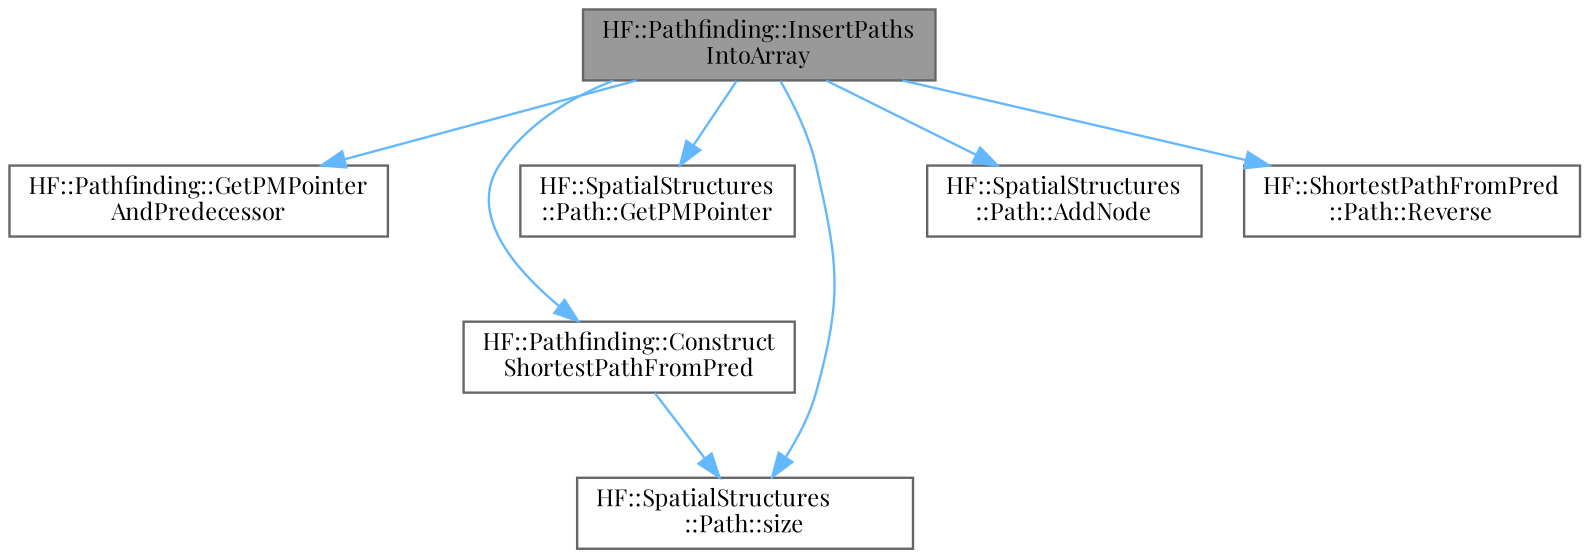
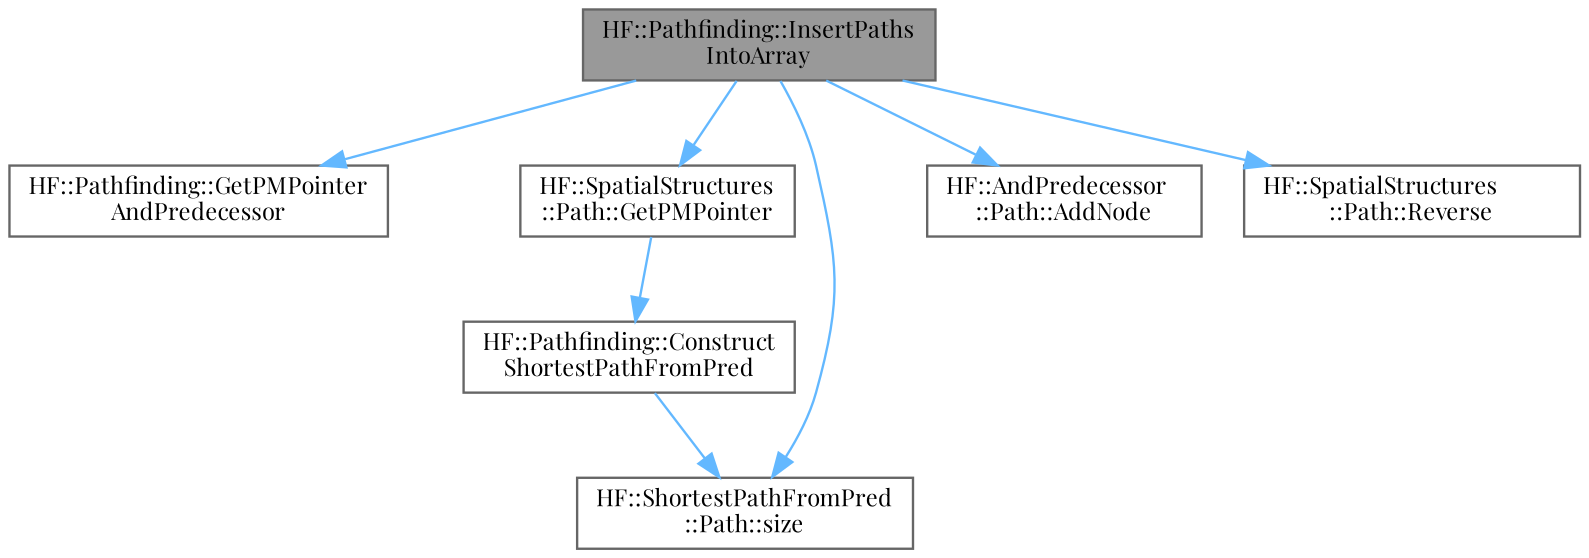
edge "HF::Pathfinding::InsertPaths IntoArray" -> "HF::Pathfinding::Construct ShortestPathFromPred": now "HF::SpatialStructures ::Path::GetPMPointer" -> "HF::Pathfinding::Construct ShortestPathFromPred"
node "HF::SpatialStructures ::Path::AddNode": label "HF::SpatialStructures ::Path::AddNode" -> "HF::AndPredecessor ::Path::AddNode"
node "HF::ShortestPathFromPred ::Path::Reverse": label "HF::ShortestPathFromPred ::Path::Reverse" -> "HF::SpatialStructures ::Path::Reverse"
node "HF::SpatialStructures ::Path::size": label "HF::SpatialStructures ::Path::size" -> "HF::ShortestPathFromPred ::Path::size"
